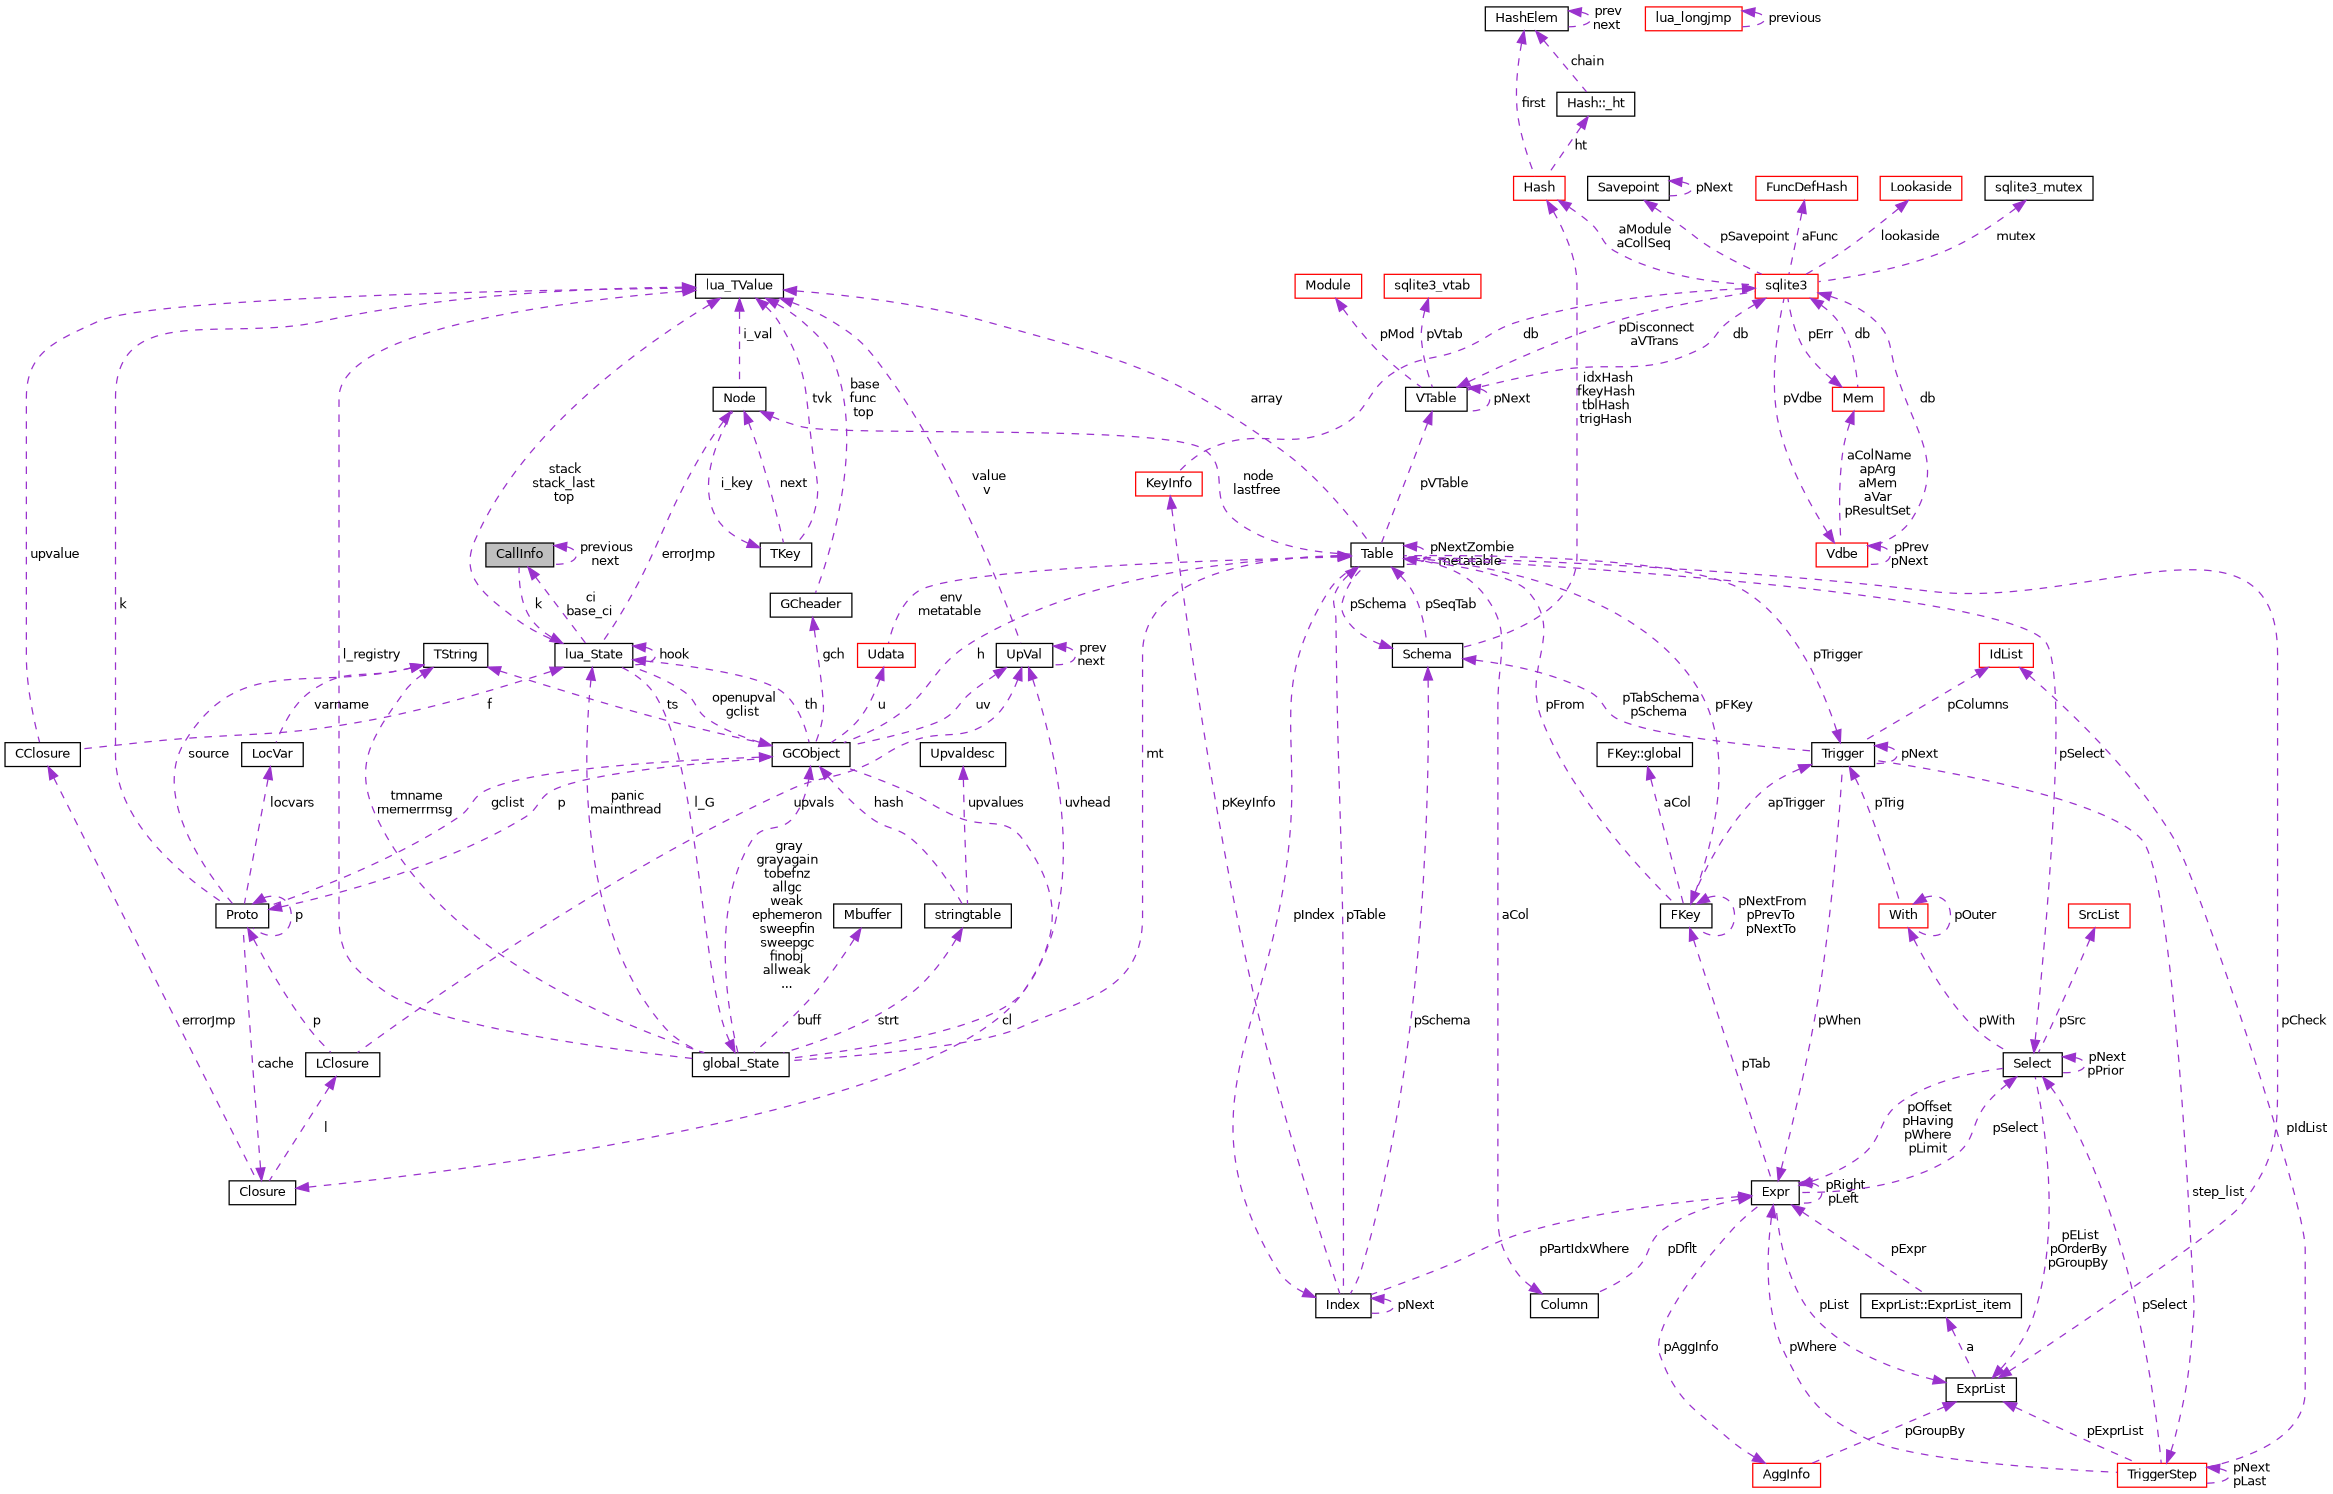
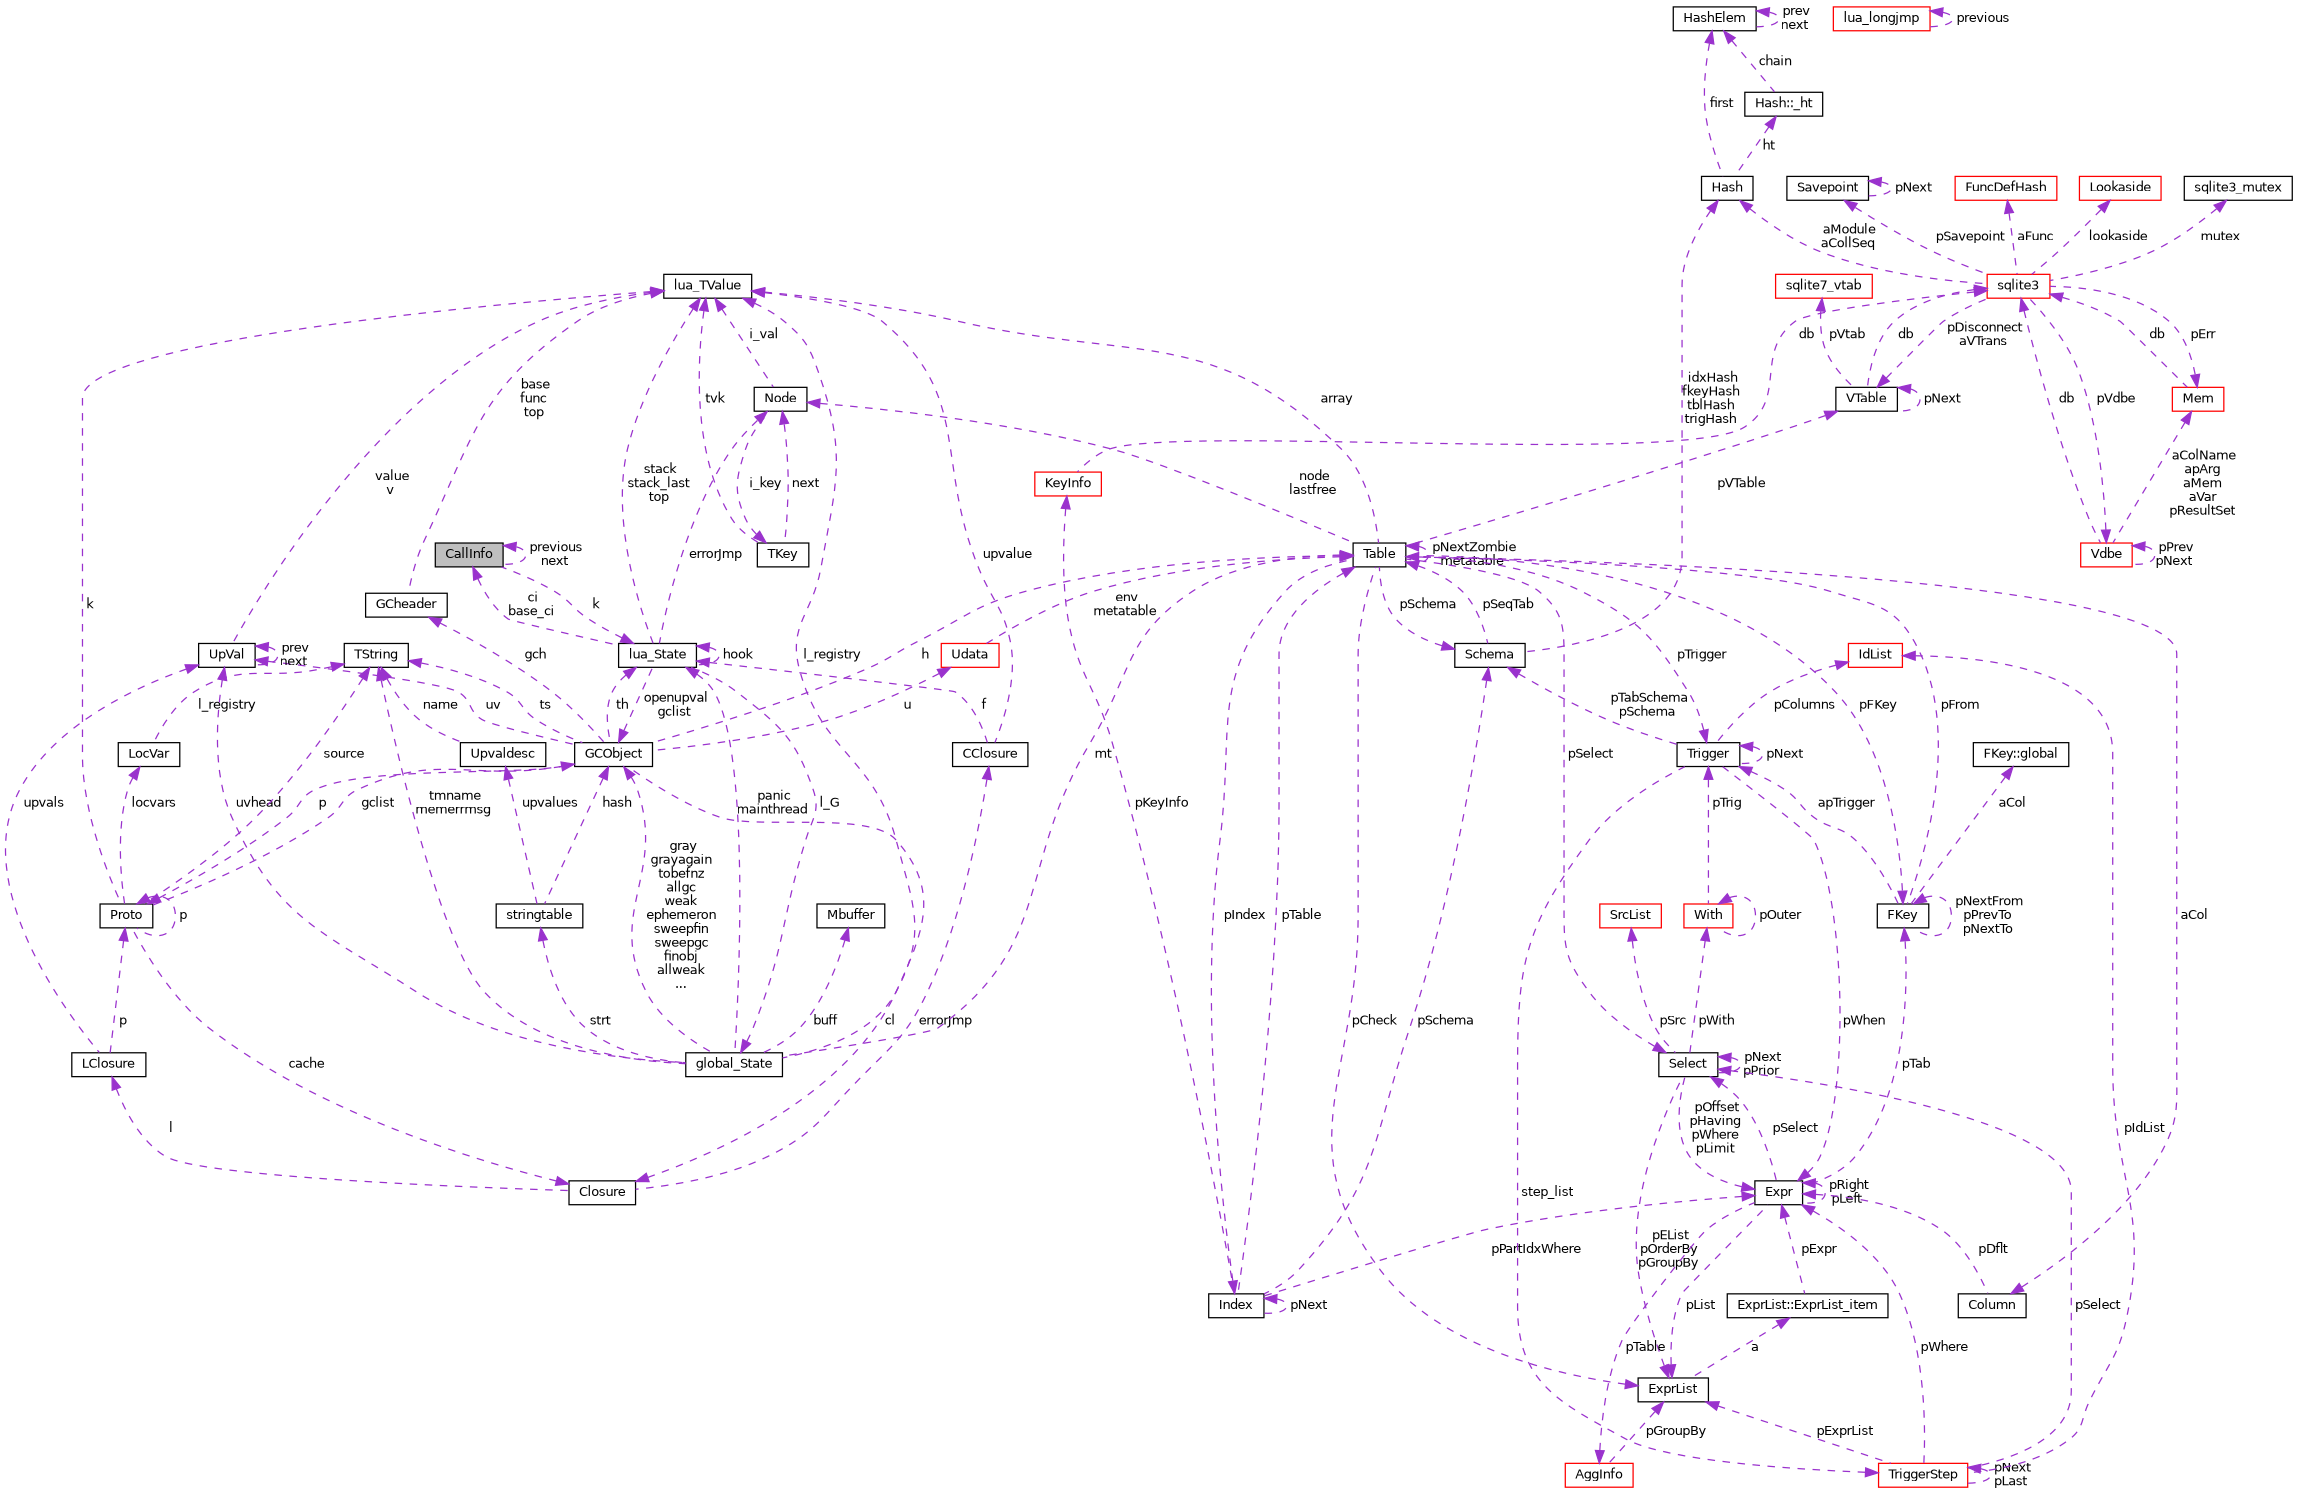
node "Hash": color red -> black
node "Module": removed
node "sqlite3_vtab": label "sqlite3_vtab" -> "sqlite7_vtab"
edge "LocVar" -> "TString": label " varname" -> " l_registry"
edge "Upvaldesc" -> "TString": added, label "name"
edge "Expr" -> "AggInfo": label " pAggInfo" -> " pTable"
